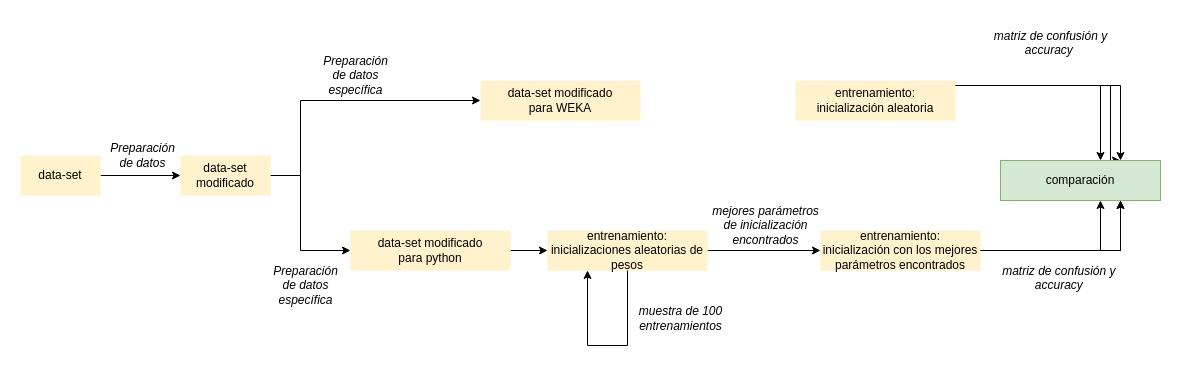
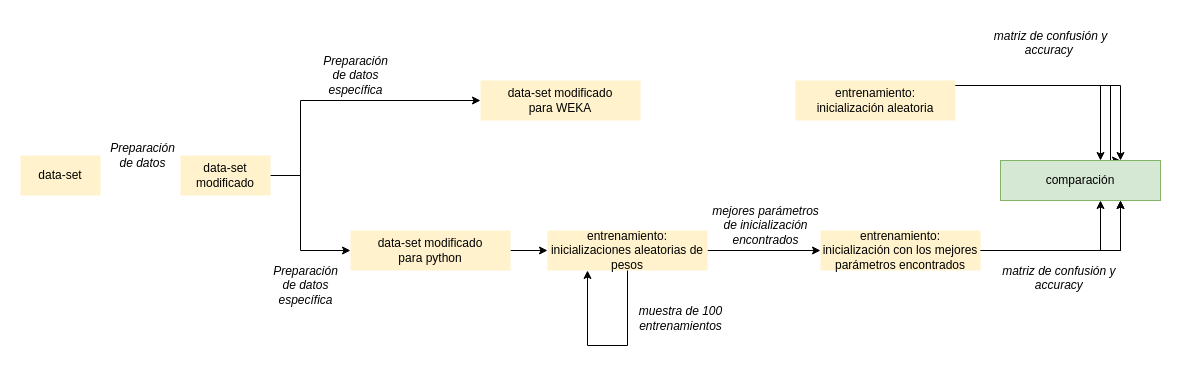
edge "data-set" -> "data-set modificado": removed
